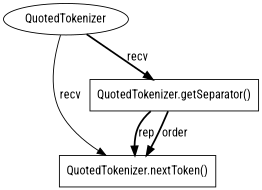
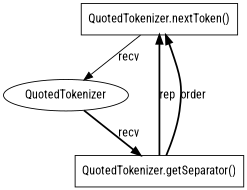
edge "QuotedTokenizer" -> "QuotedTokenizer.nextToken()": reversed
